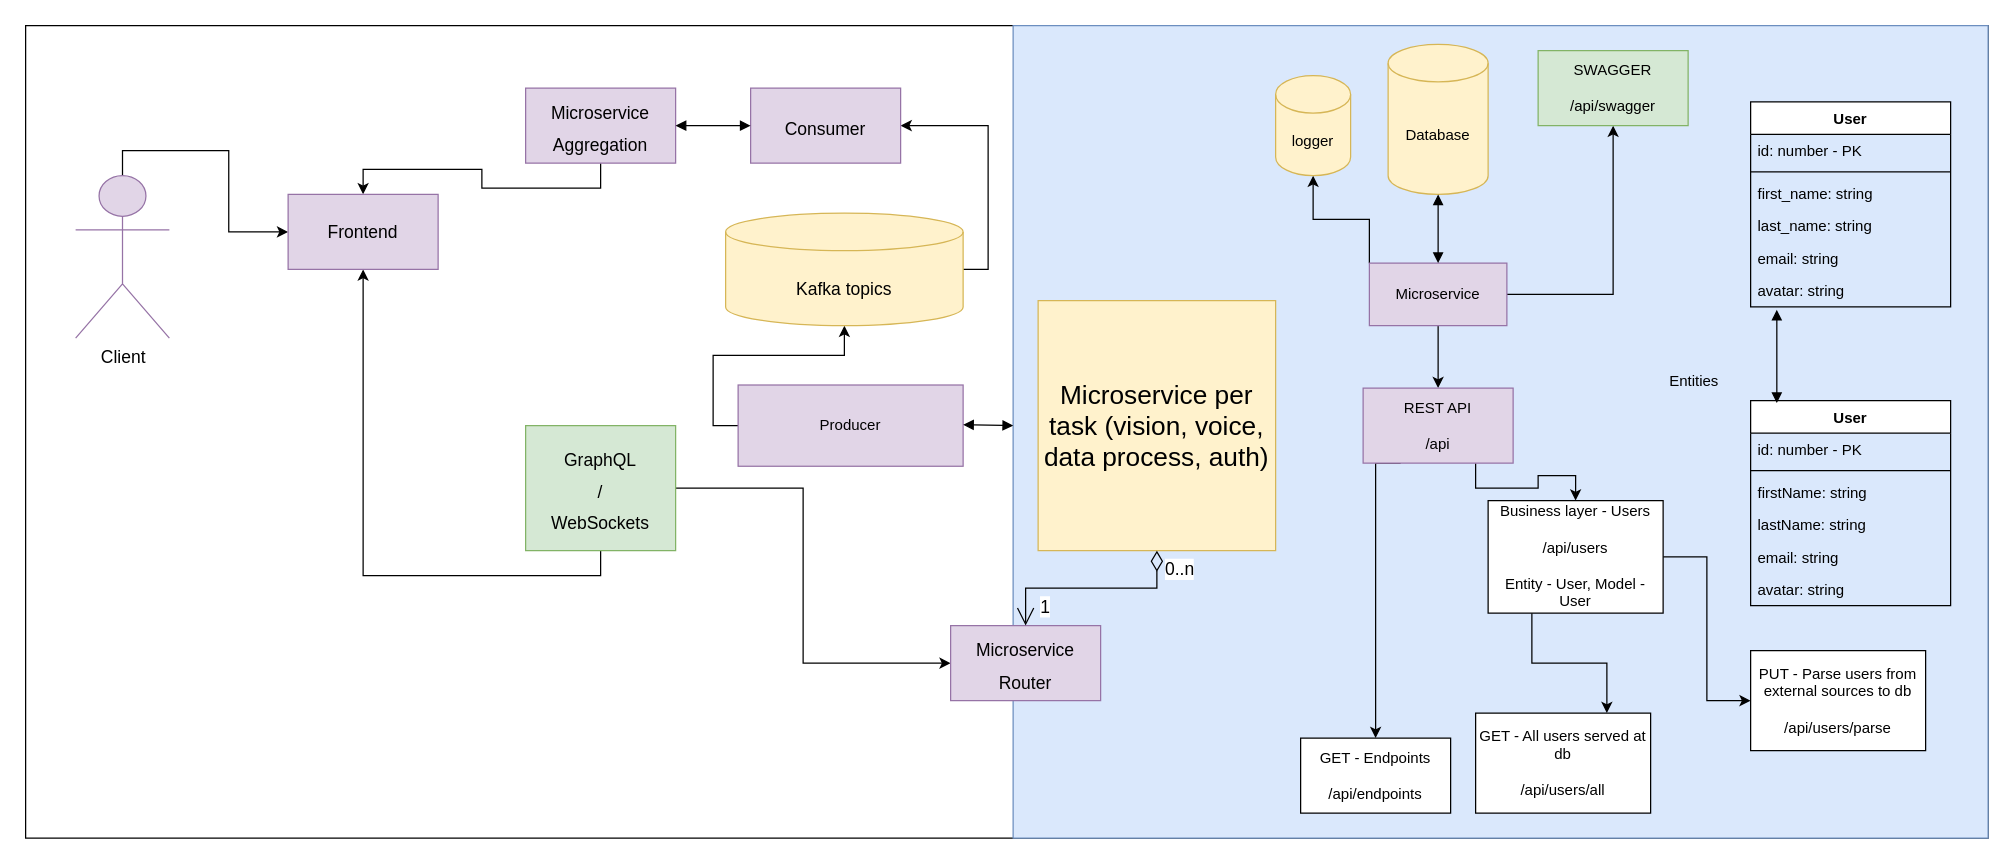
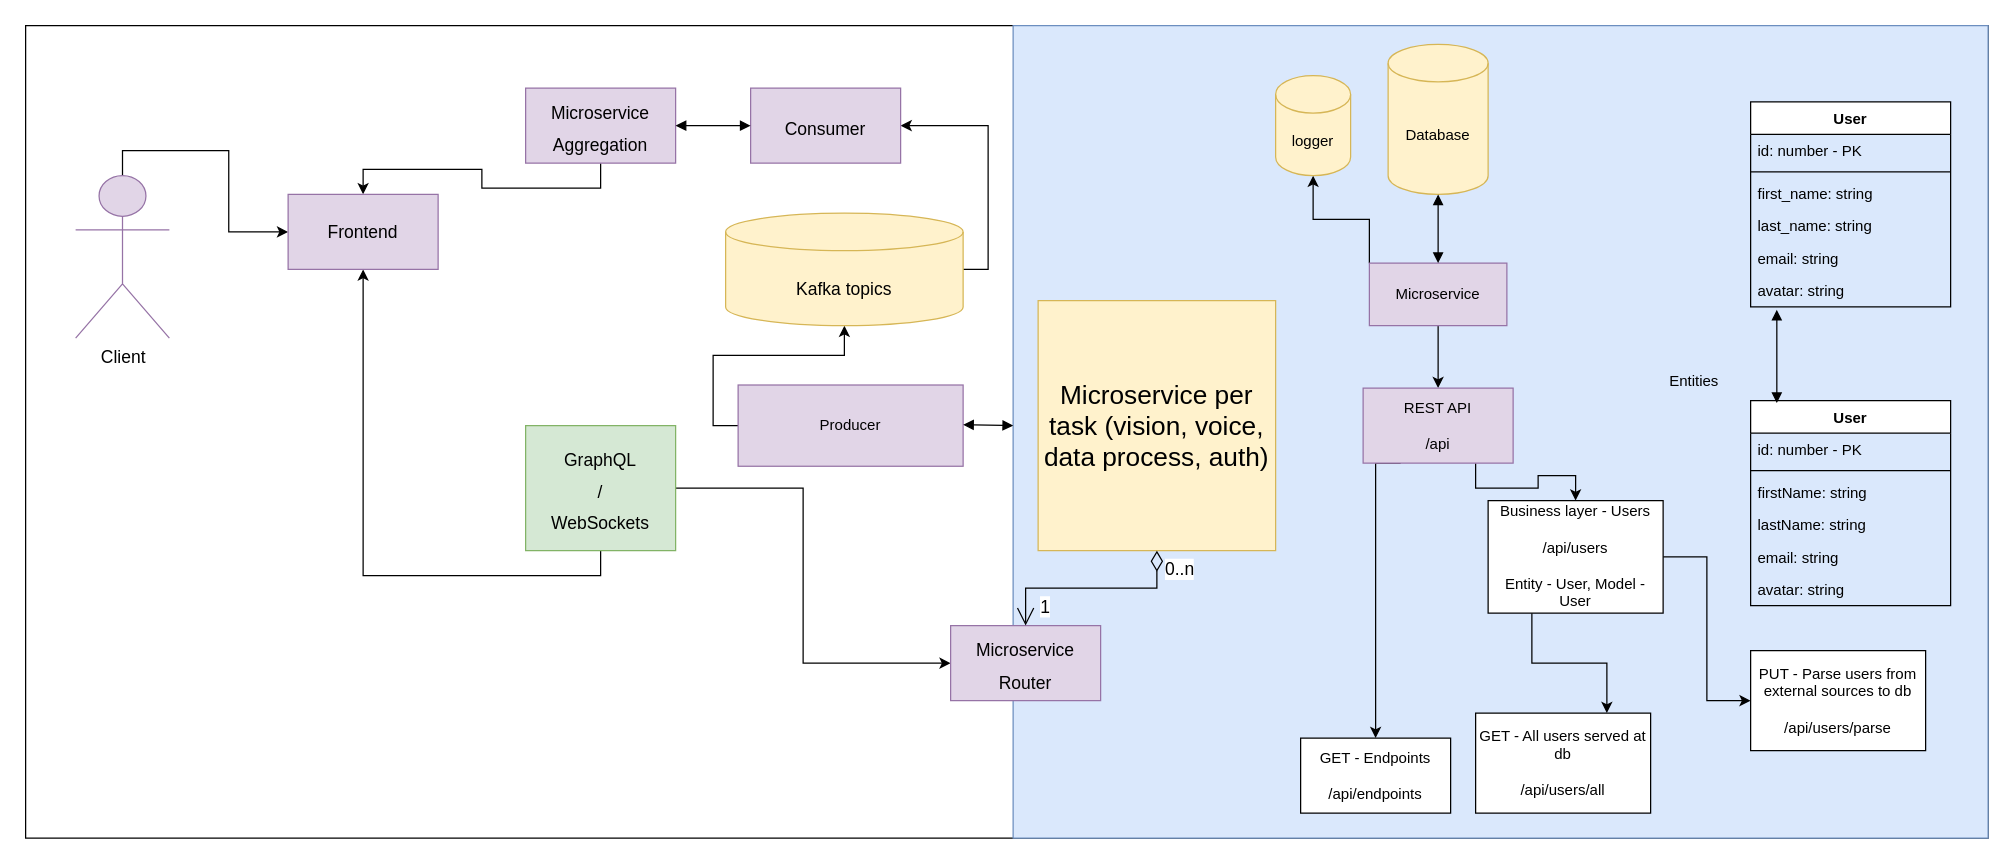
node "SWAGGER /api/swagger": removed
edge "Microservice" -> "SWAGGER /api/swagger": removed
